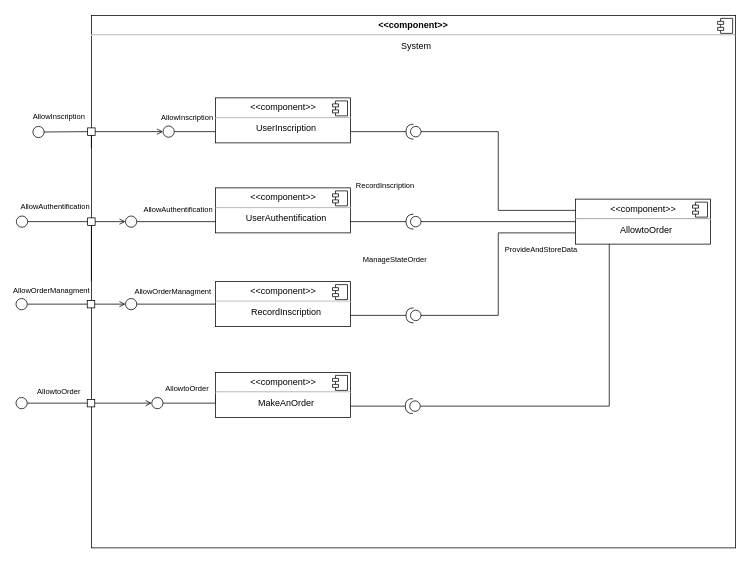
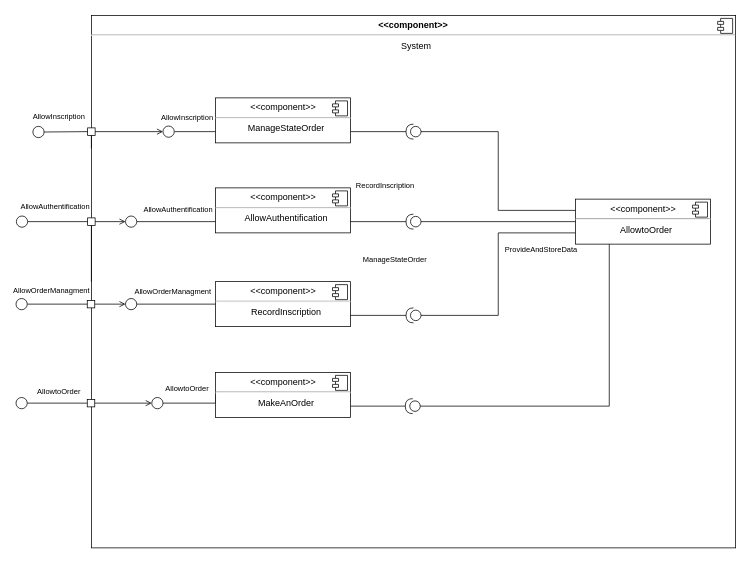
node "<<component>> UserInscription": label "<<component>> UserInscription" -> "<<component>> ManageStateOrder"
node "<<component>> UserAuthentification": label "<<component>> UserAuthentification" -> "<<component>> AllowAuthentification"
